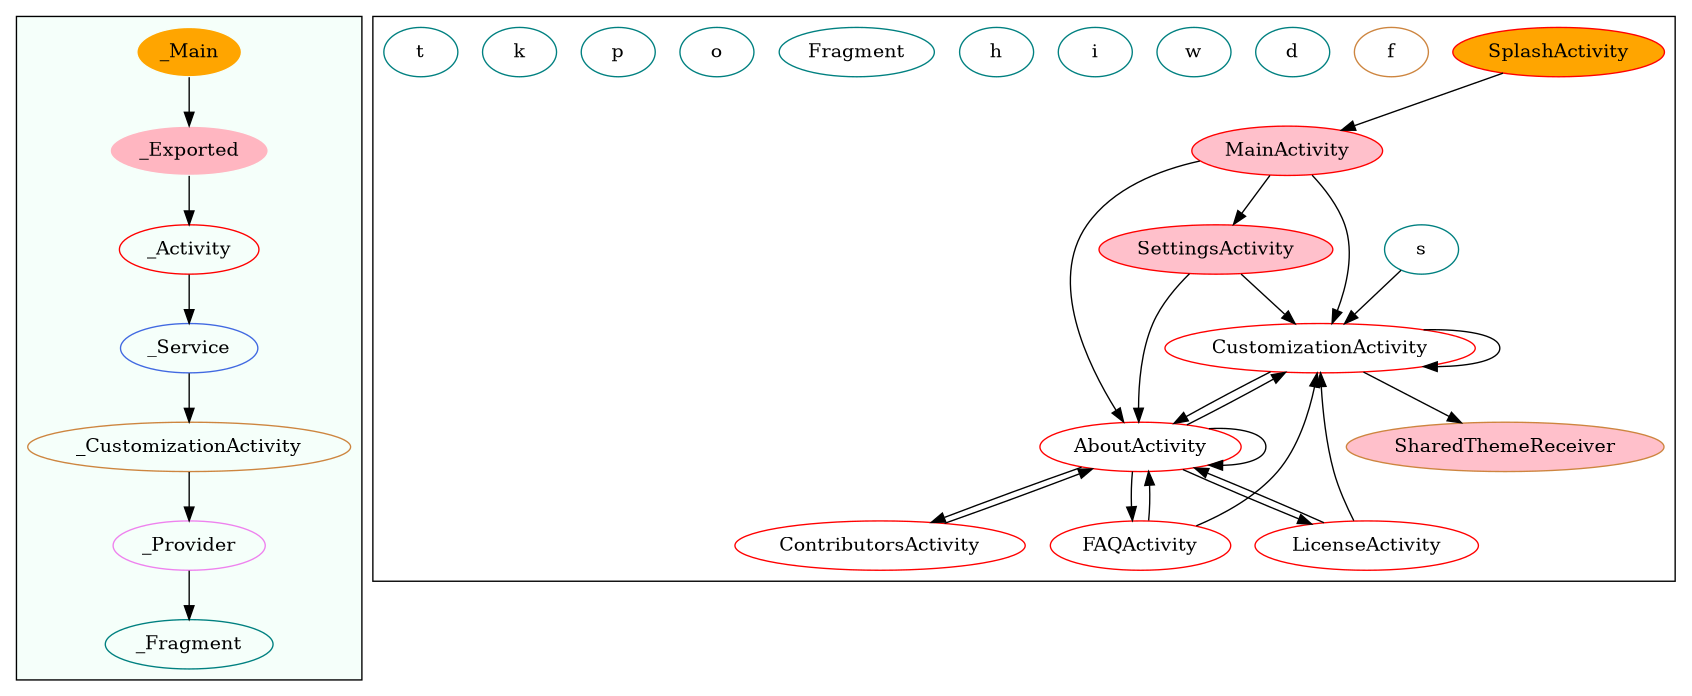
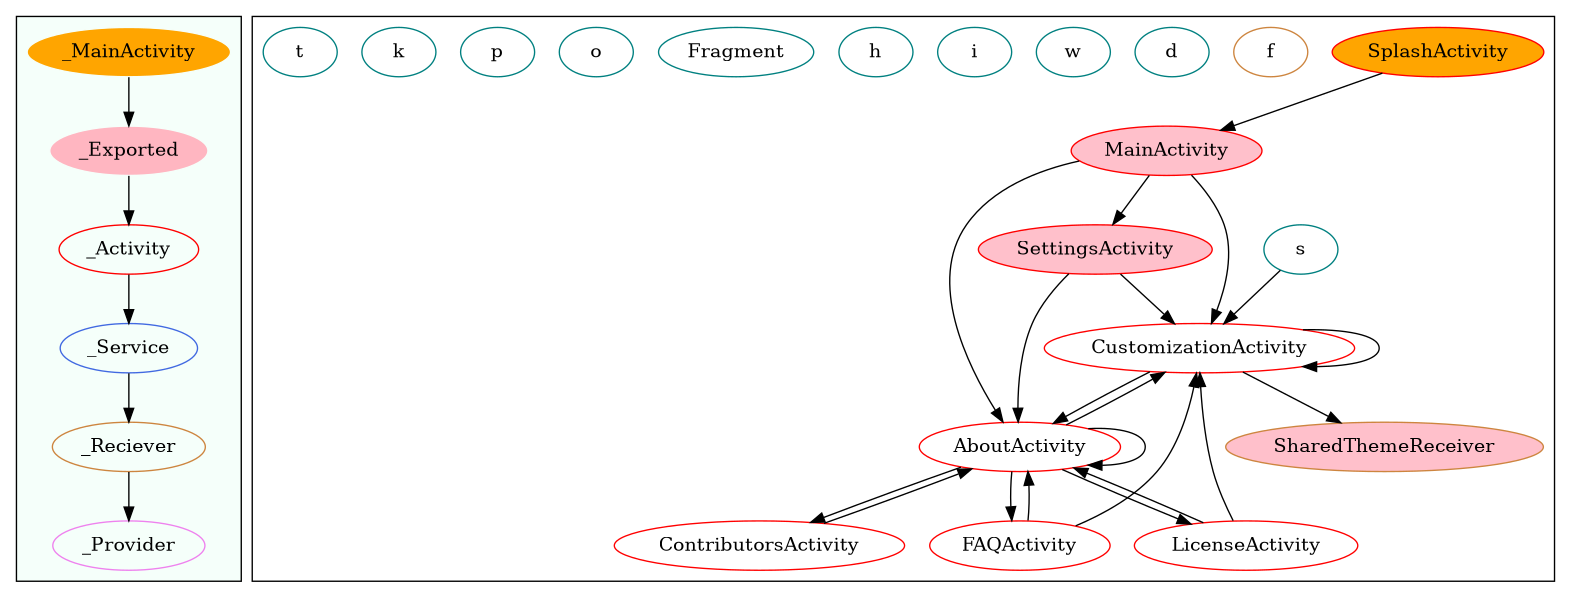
node "_Main": label "_Main" -> "_MainActivity"
node "_CustomizationActivity": label "_CustomizationActivity" -> "_Reciever"
node "_Fragment": removed
